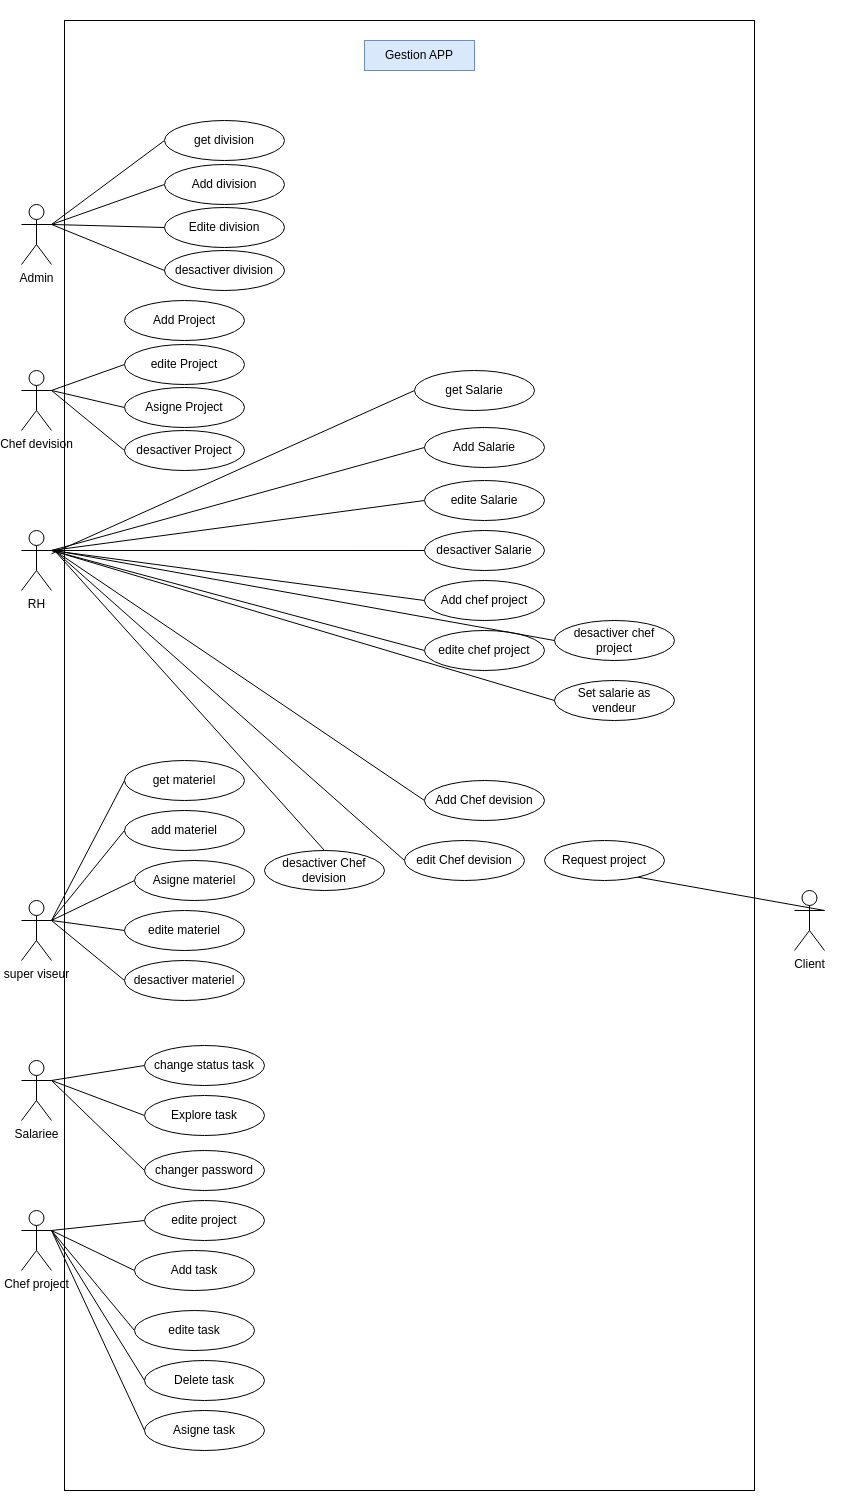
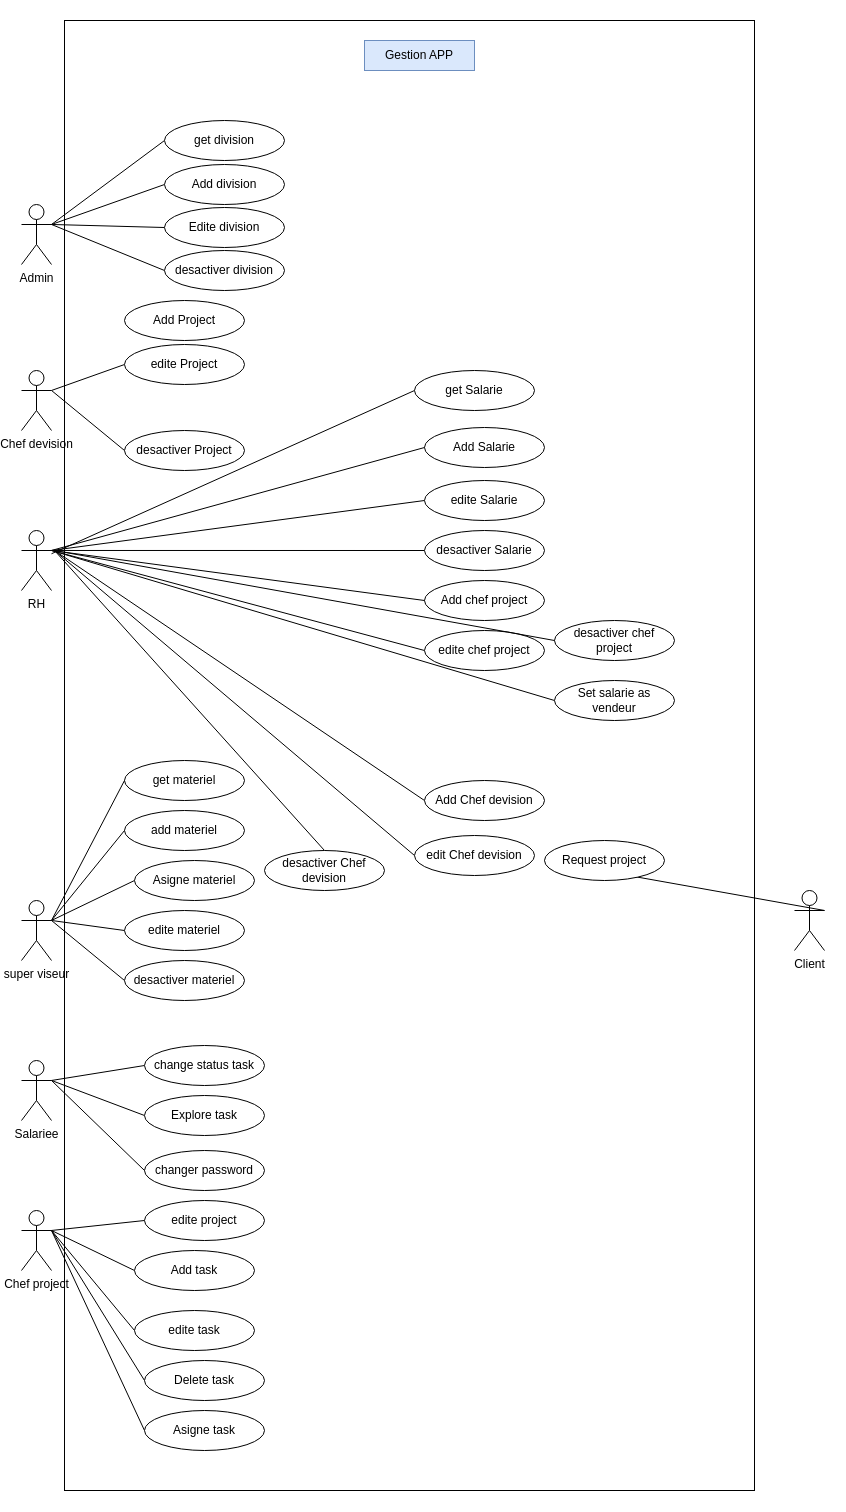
edge "Chef devision" -- "Asigne Project": removed
node "Asigne Project": removed
node "edit Chef devision": moved (465, 861) -> (475, 856)
